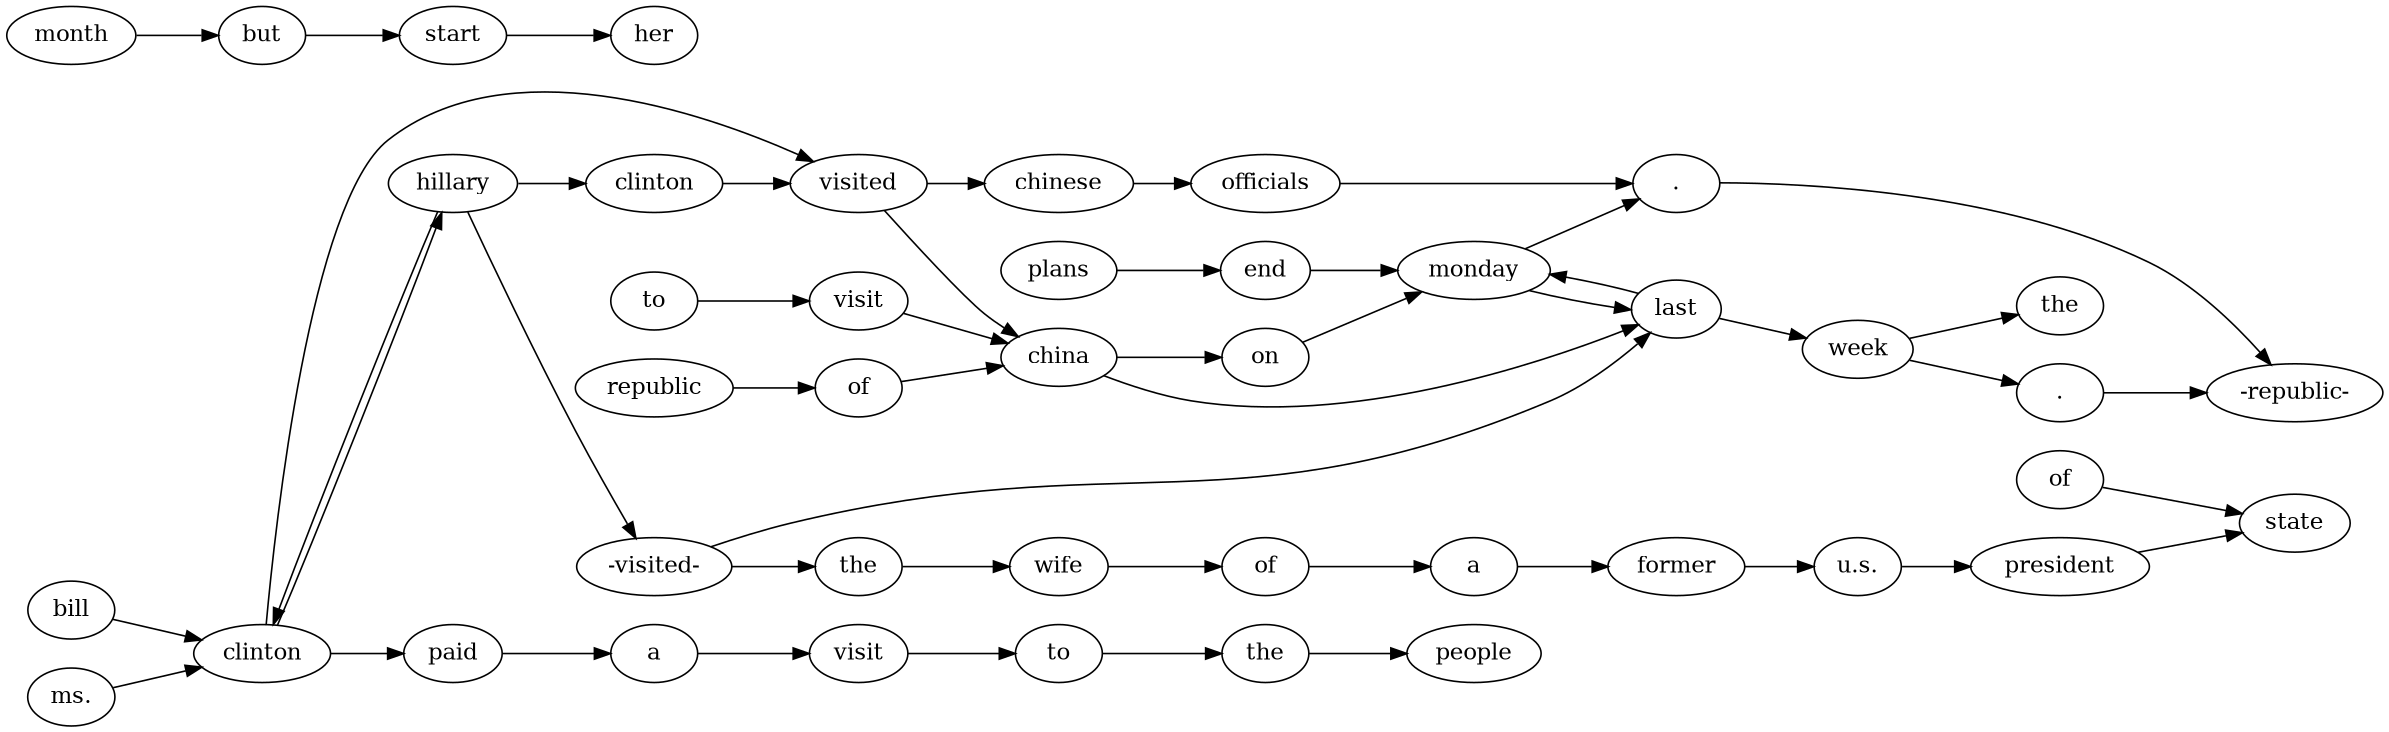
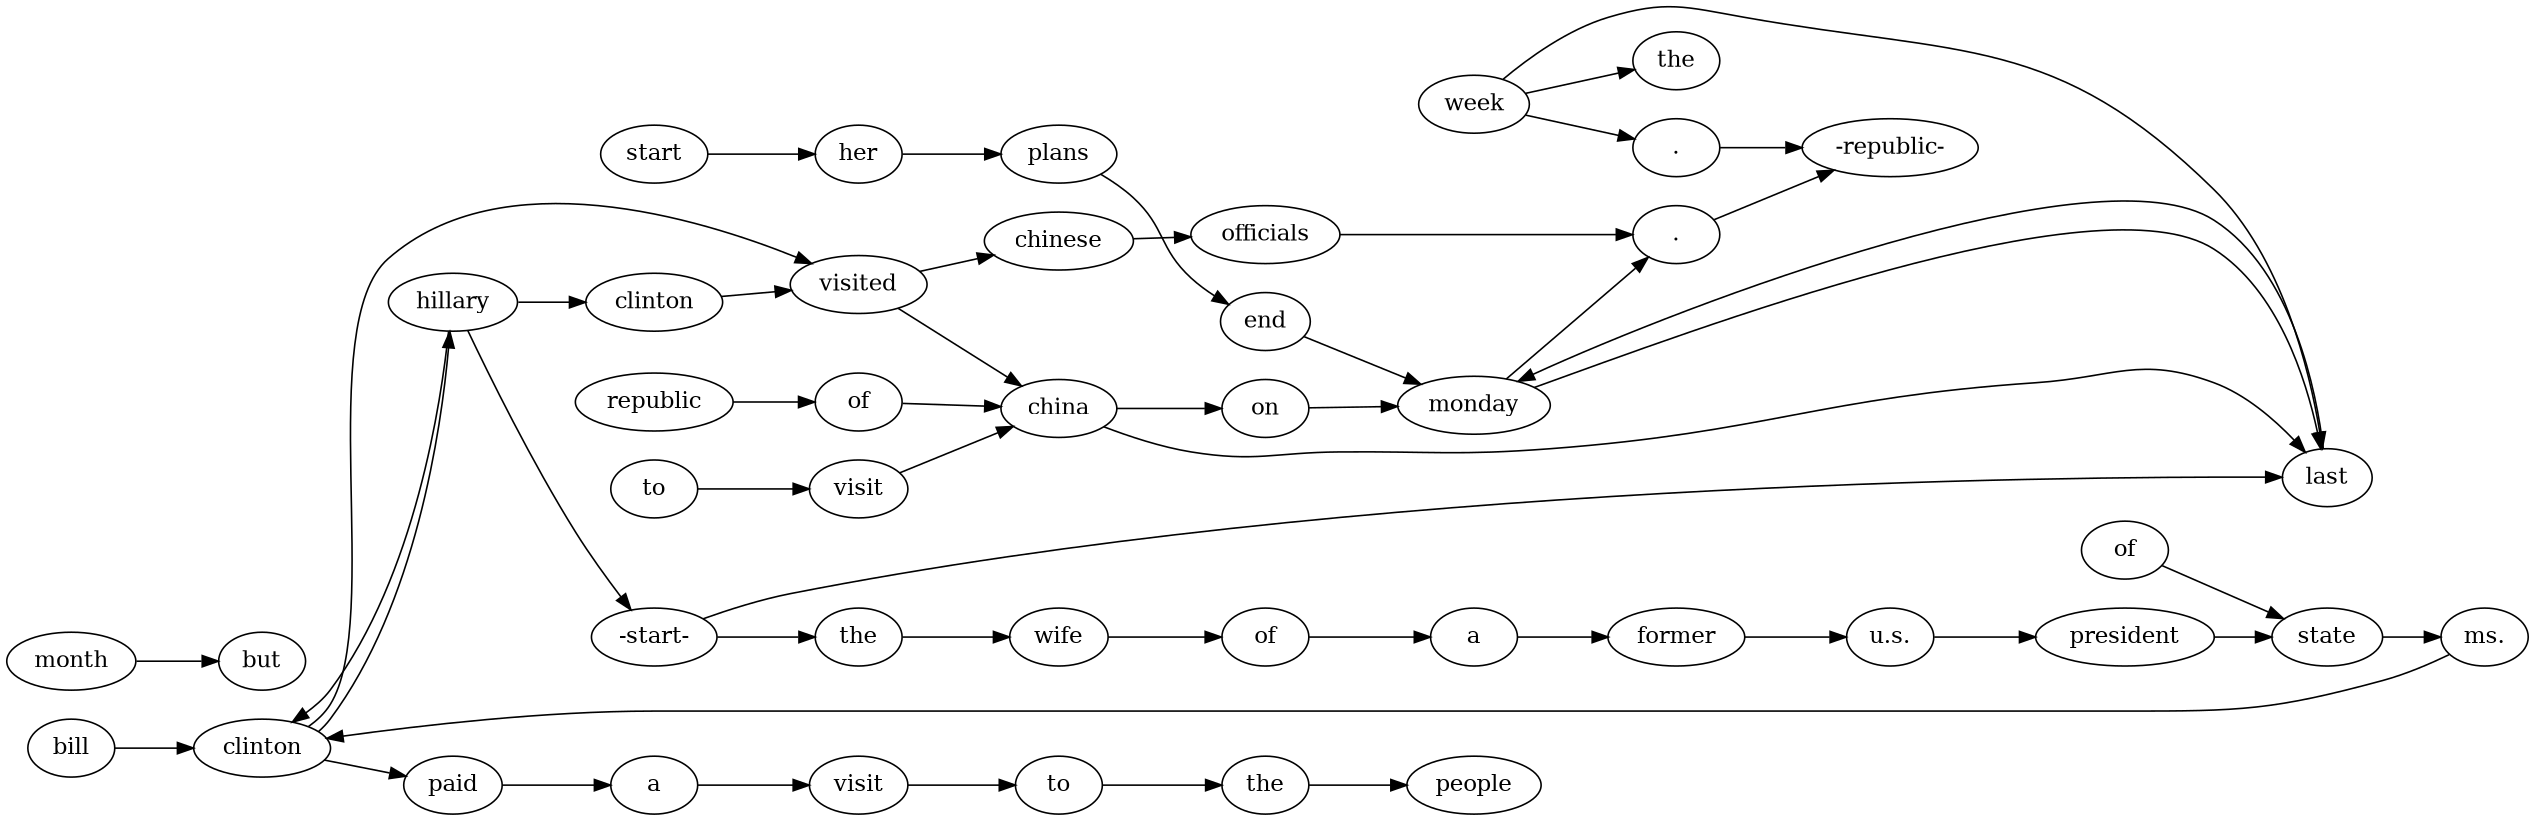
edge "but" -> "start": removed
edge "her" -> "plans": added
edge "last" -> "week": reversed
node "-visited-": label "-visited-" -> "-start-"
edge "state" -> "ms.": added
